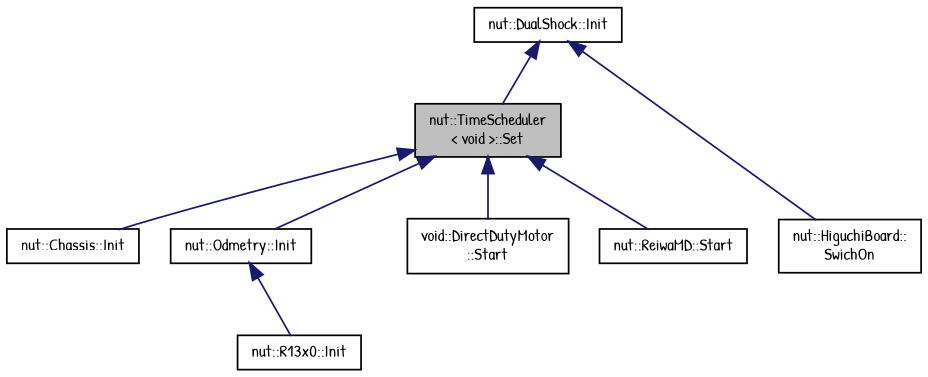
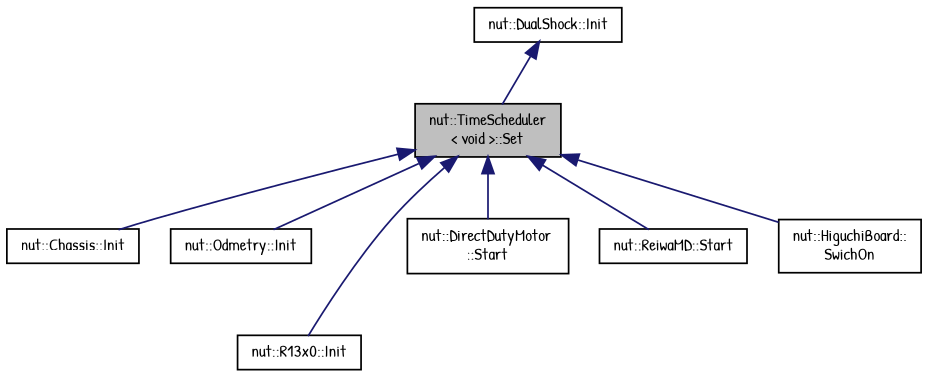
edge "nut::HiguchiBoard:: SwichOn" -> "nut::DualShock::Init": now "nut::HiguchiBoard:: SwichOn" -> "nut::TimeScheduler < void >::Set"
node "void::DirectDutyMotor ::Start": label "void::DirectDutyMotor ::Start" -> "nut::DirectDutyMotor ::Start"
edge "nut::R13x0::Init" -> "nut::Odmetry::Init": now "nut::R13x0::Init" -> "nut::TimeScheduler < void >::Set"
